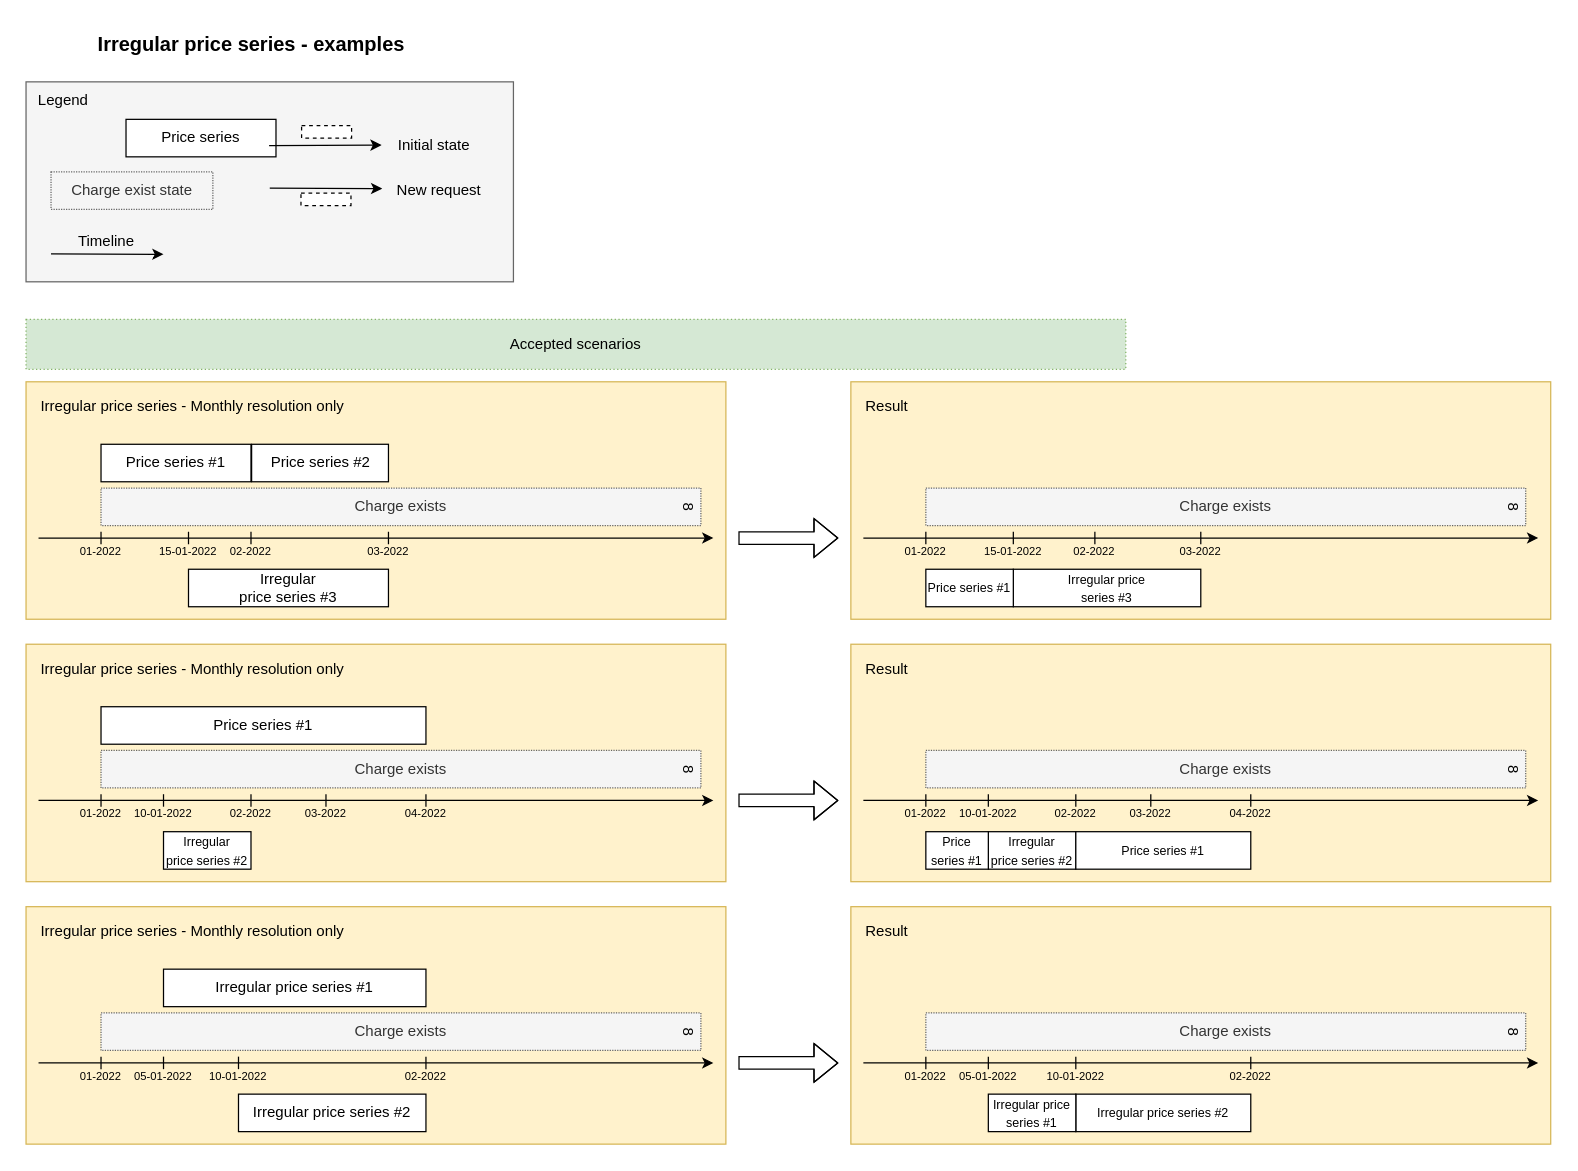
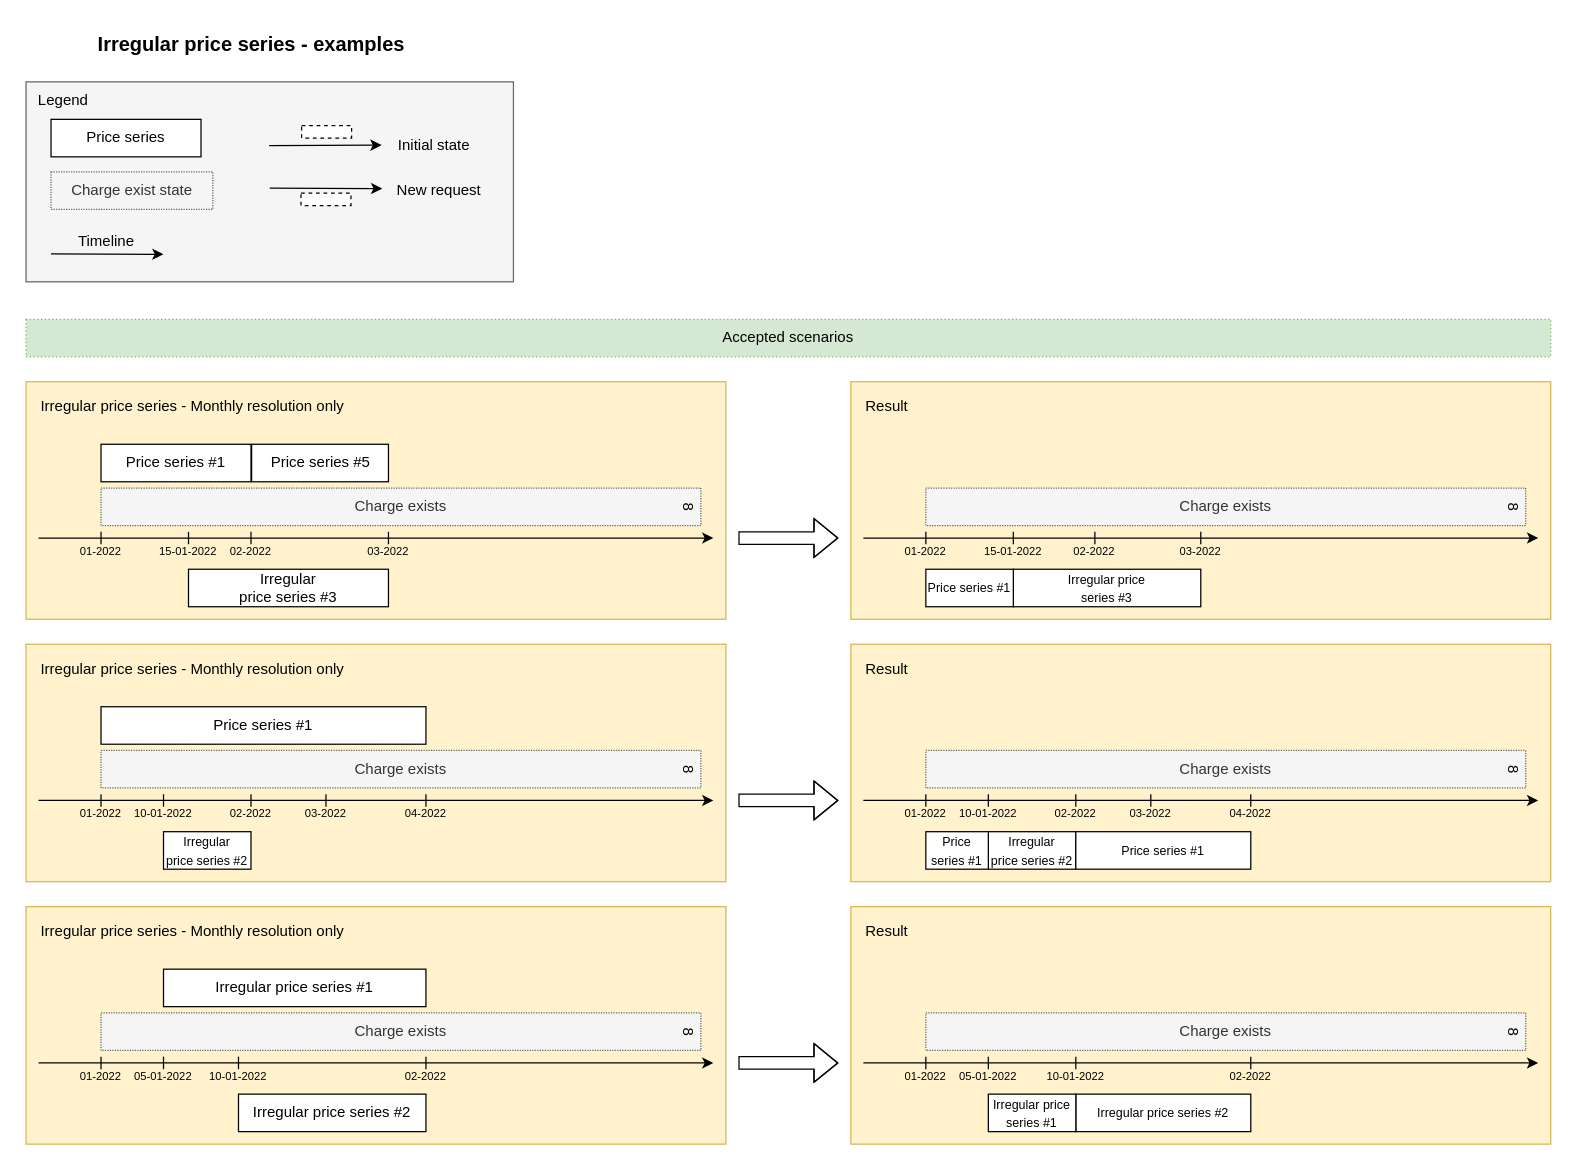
node "Price series": moved (201, 138) -> (126, 138)
node "Accepted scenarios": size 1100x50 -> 1525x38
node "Price series #2": label "Price series #2" -> "Price series #5"
